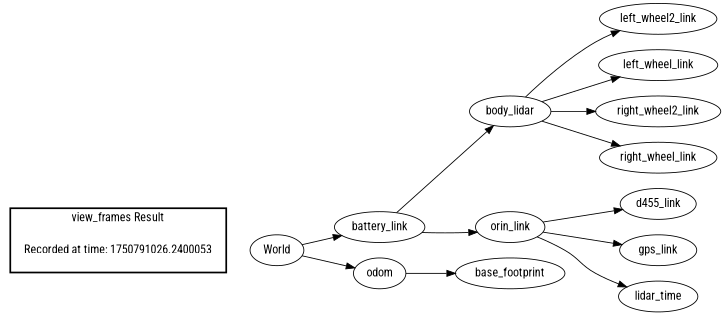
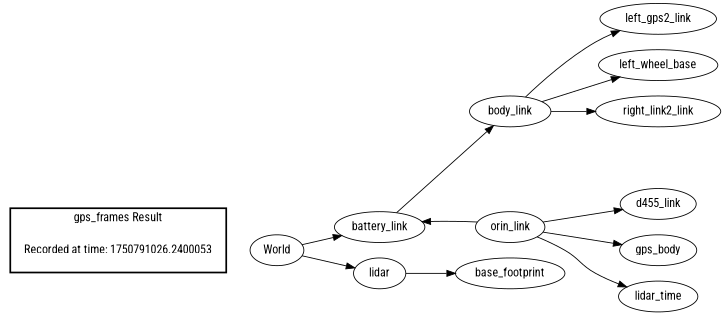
node "left_wheel2_link": label "left_wheel2_link" -> "left_gps2_link"
node "left_wheel_link": label "left_wheel_link" -> "left_wheel_base"
node "body_lidar": label "body_lidar" -> "body_link"
node "right_wheel2_link": label "right_wheel2_link" -> "right_link2_link"
node "right_wheel_link": removed
cluster "view_frames Result": label "view_frames Result" -> "gps_frames Result"
edge "battery_link" -> "orin_link": reversed
node "gps_link": label "gps_link" -> "gps_body"
node "odom": label "odom" -> "lidar"
